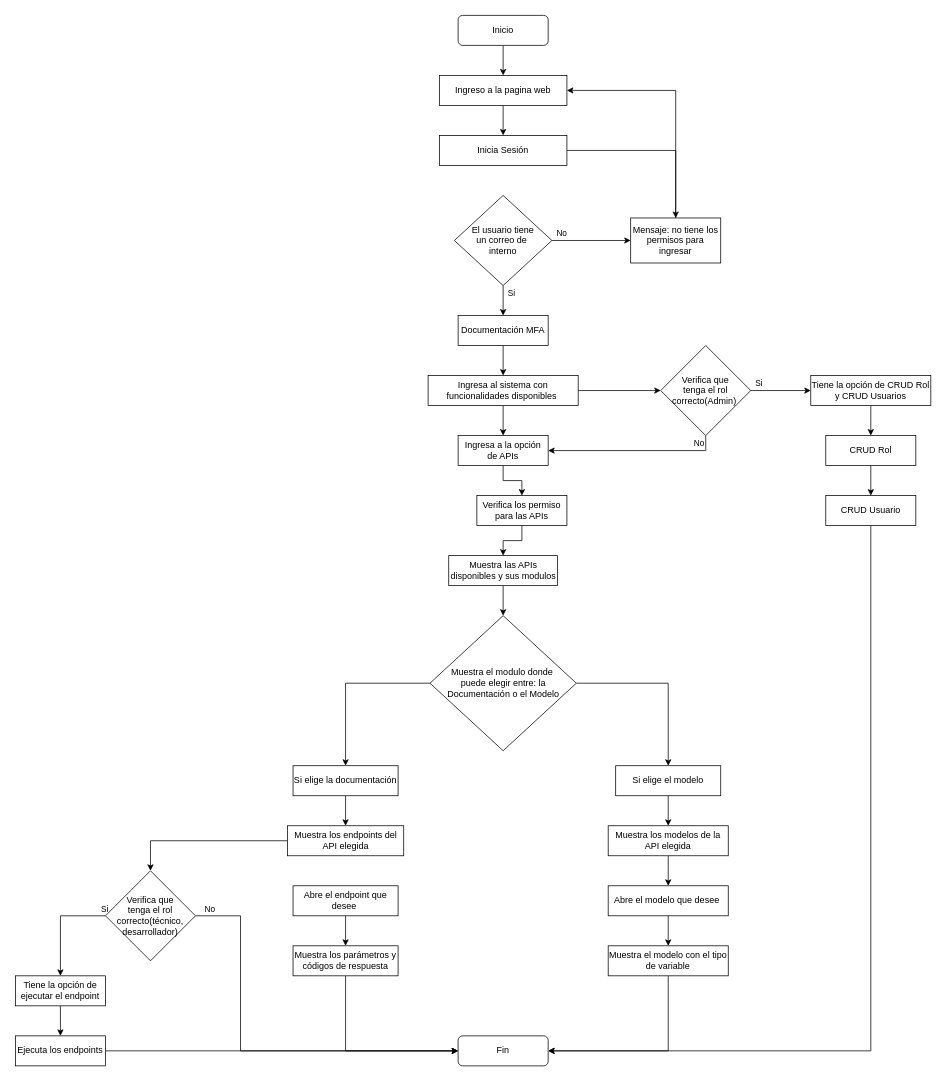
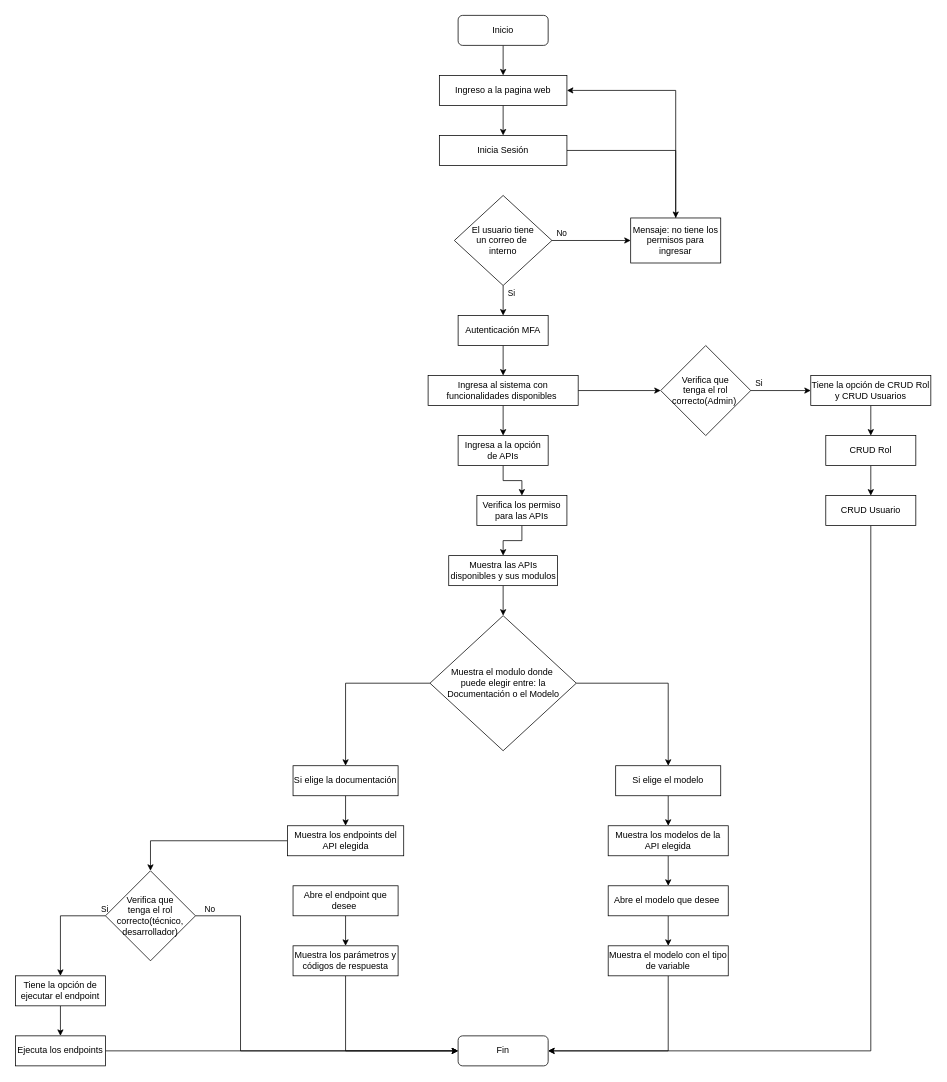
node "Documentación MFA": label "Documentación MFA" -> "Autenticación MFA"
edge "Verifica que tenga el rol correcto(Admin)" -> "Ingresa a la opción de APIs": removed, label "No"
